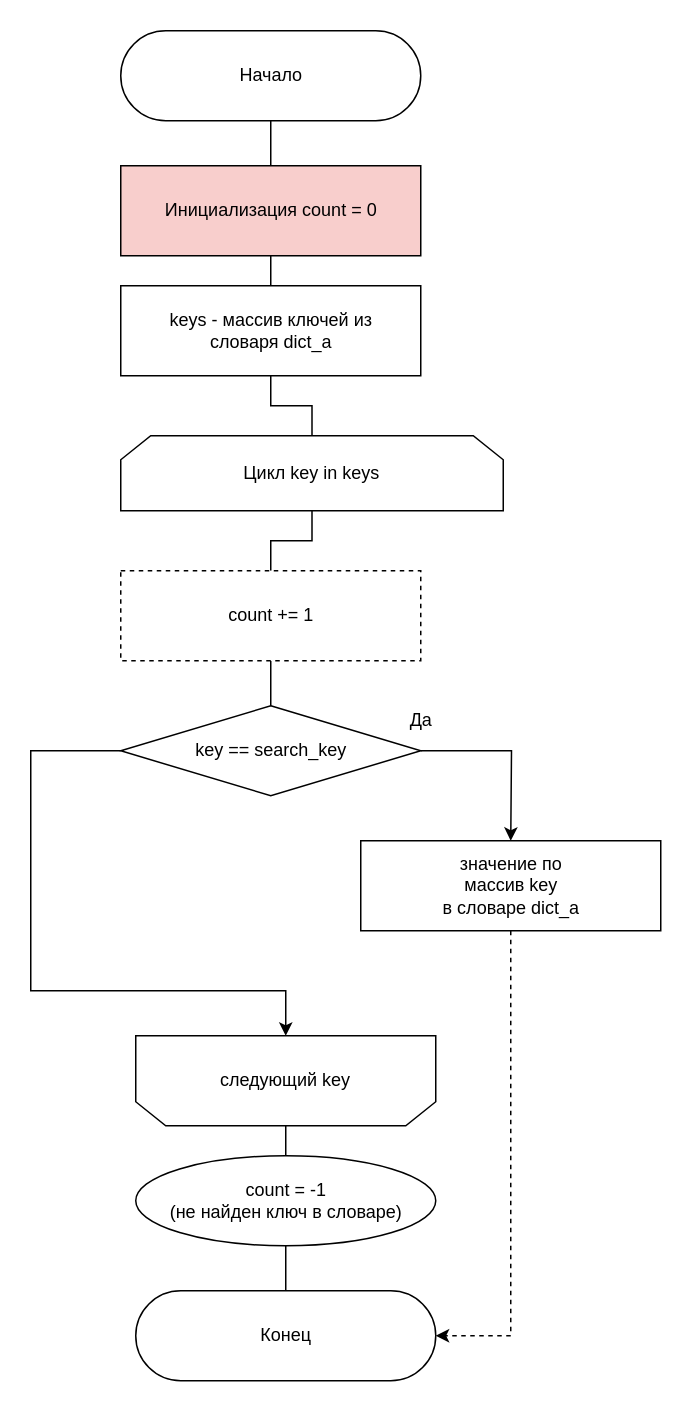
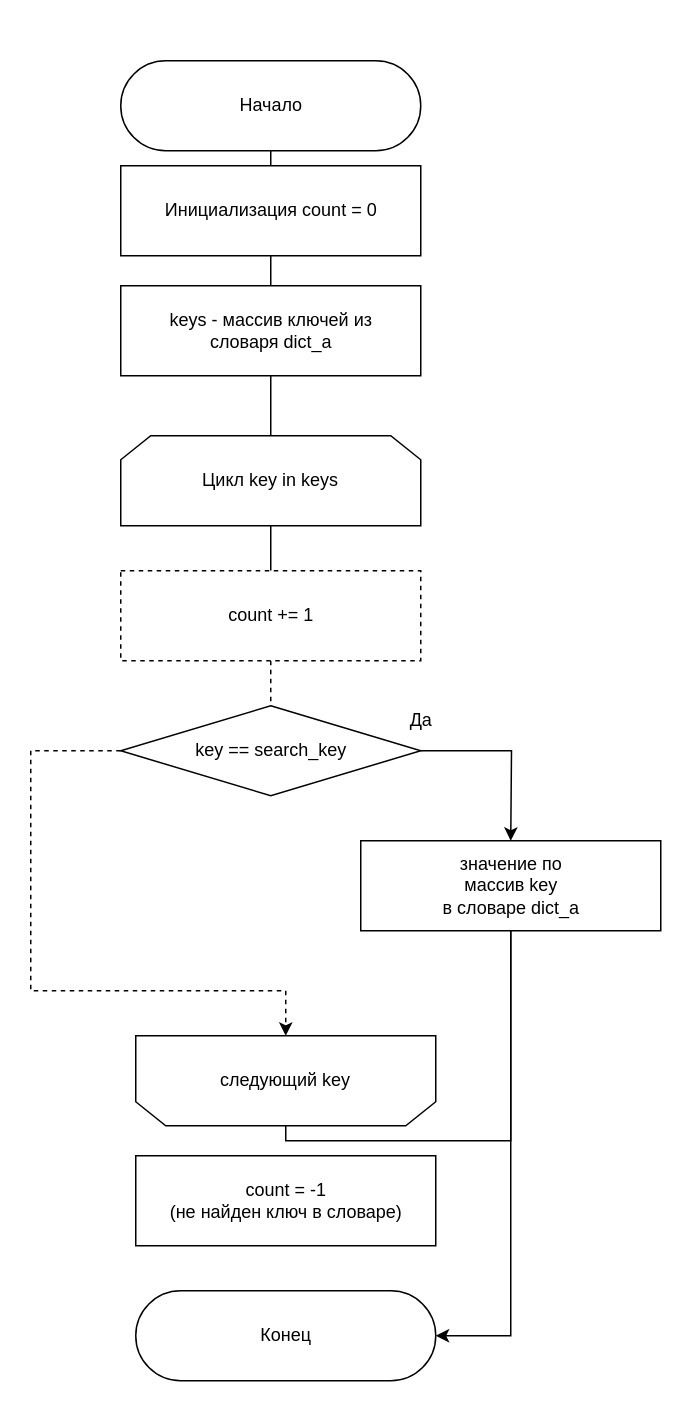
node "Начало": moved (271, 76) -> (271, 106)
node "Инициализация count = 0": fillcolor #f8cecc -> #ffffff
node "Цикл key in keys": size 383x75 -> 300x90
edge "count += 1" -- "key == search_key": style solid -> dashed
edge "key == search_key" -> "следующий key": style solid -> dashed
edge "следующий key" -- "count = -1 (не найден ключ в словаре)": now "следующий key" -- "значение по массив key в словаре dict_a"
node "count = -1 (не найден ключ в словаре)": shape ellipse -> rectangle
edge "count = -1 (не найден ключ в словаре)" -- "Конец": removed
edge "значение по массив key в словаре dict_a" -> "Конец": style dashed -> solid
